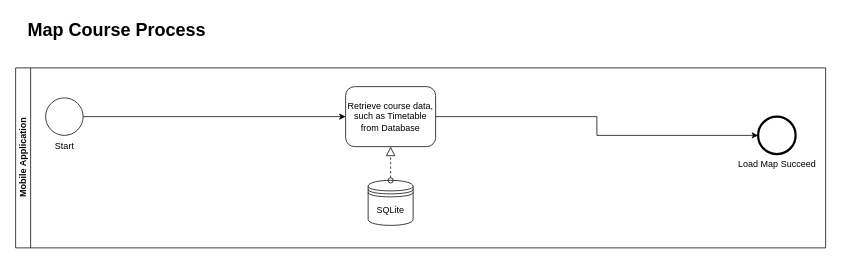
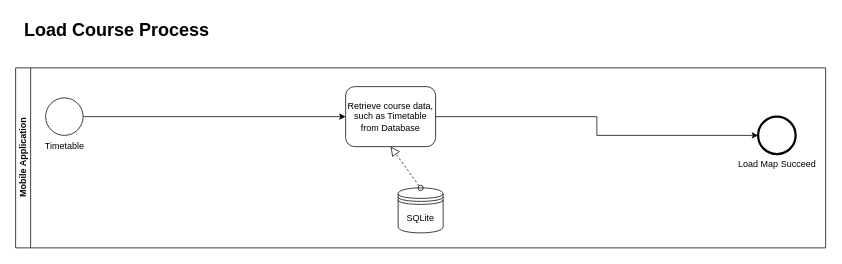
node "Map Course Process": label "Map Course Process" -> "Load Course Process"
node "Start": label "Start" -> "Timetable"
node "SQLite": moved (390, 203) -> (420, 210)
